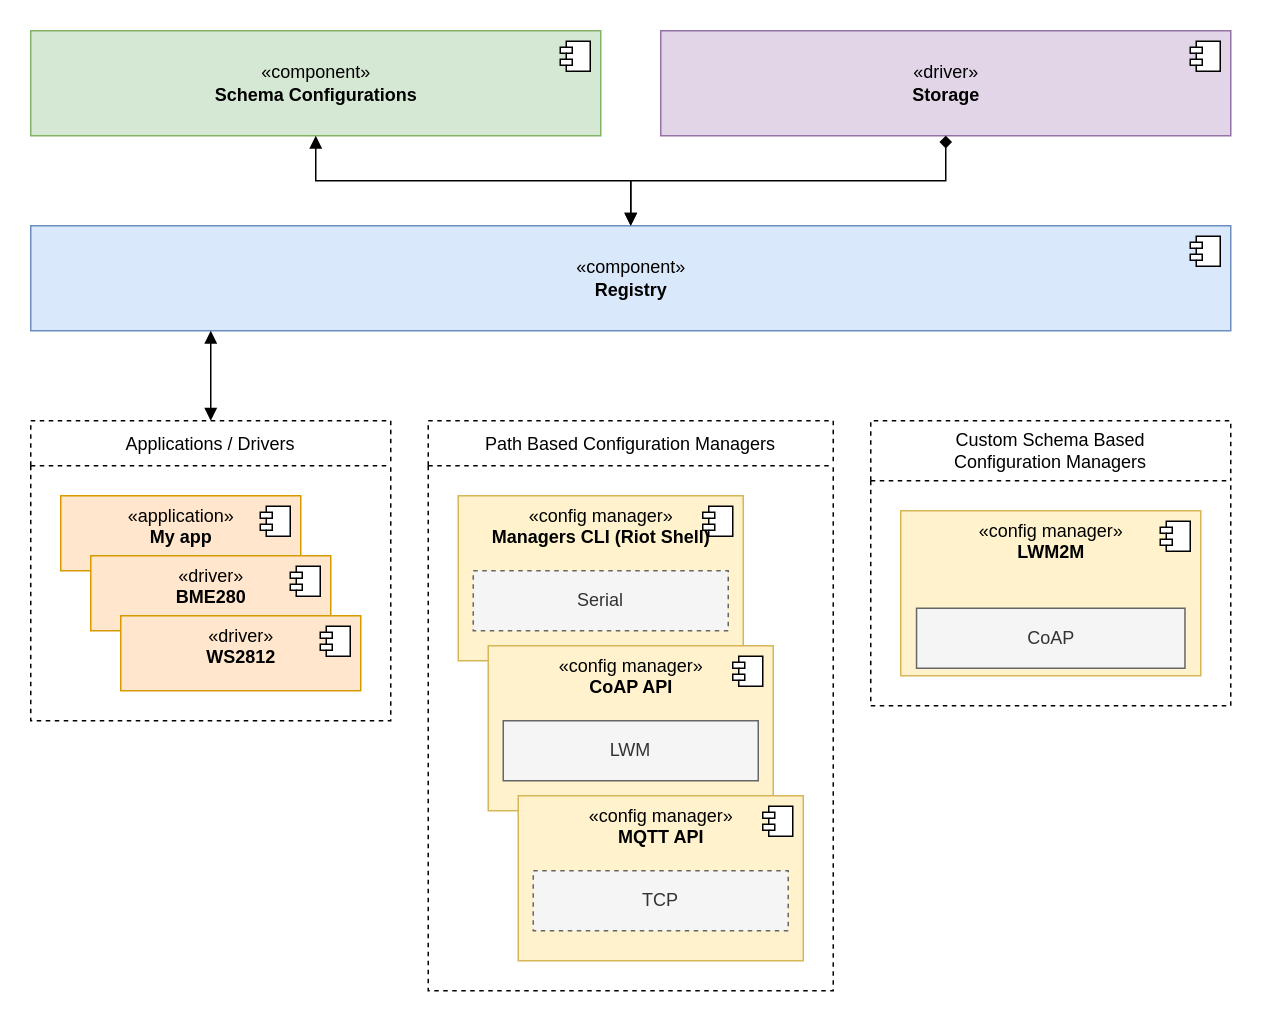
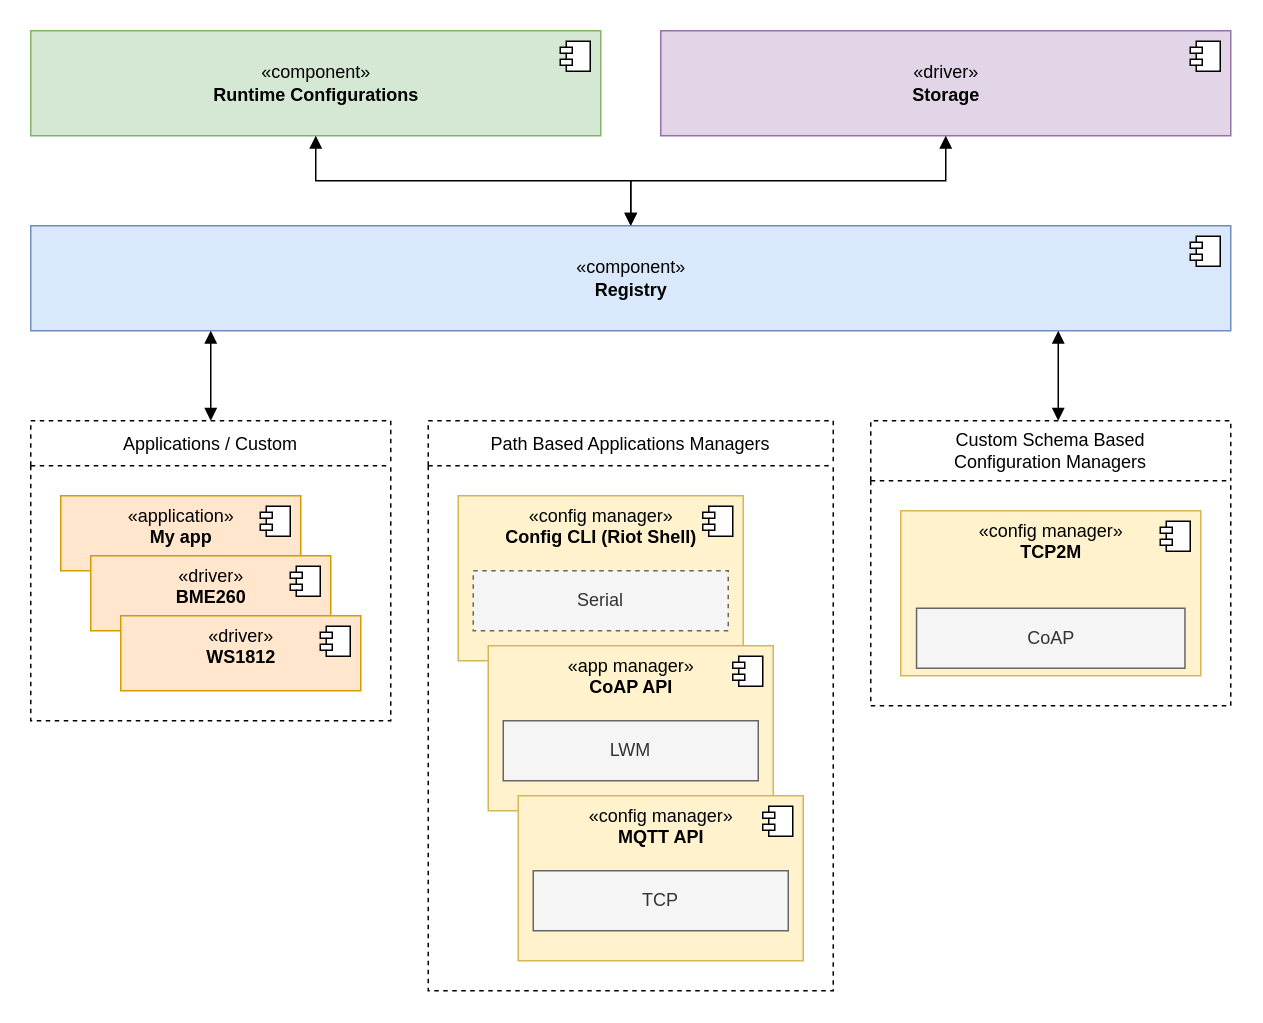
node "«component» Schema Configurations": label "«component» Schema Configurations" -> "«component» Runtime Configurations"
edge "«driver» Storage" -- "«component» Registry": arrowhead diamond -> block
edge "«component» Registry" -- "Custom Schema Based Configuration Managers": added
node "Applications / Drivers": label "Applications / Drivers" -> "Applications / Custom"
node "Path Based Configuration Managers": label "Path Based Configuration Managers" -> "Path Based Applications Managers"
node "«config manager» Managers CLI (Riot Shell)": label "«config manager» Managers CLI (Riot Shell)" -> "«config manager» Config CLI (Riot Shell)"
node "«config manager» LWM2M": label "«config manager» LWM2M" -> "«config manager» TCP2M"
node "«driver» BME280": label "«driver» BME280" -> "«driver» BME260"
node "«driver» WS2812": label "«driver» WS2812" -> "«driver» WS1812"
node "«config manager» CoAP API": label "«config manager» CoAP API" -> "«app manager» CoAP API"
node "TCP": style dashed -> solid
